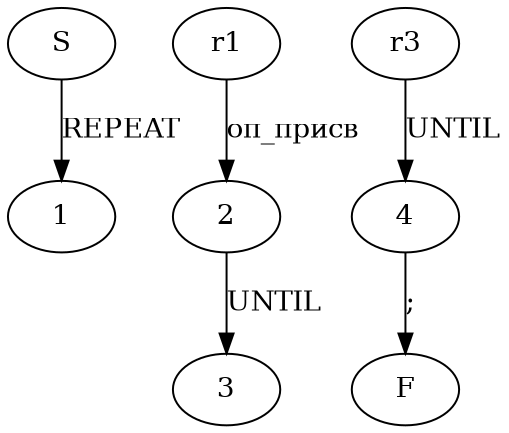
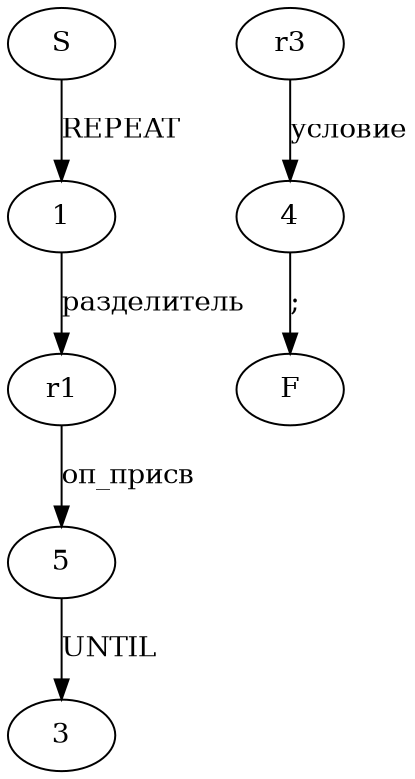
edge "r3" -> "4": label "UNTIL" -> "условие"
node "2": label "2" -> "5"
edge "1" -> "r1": added, label "разделитель"
